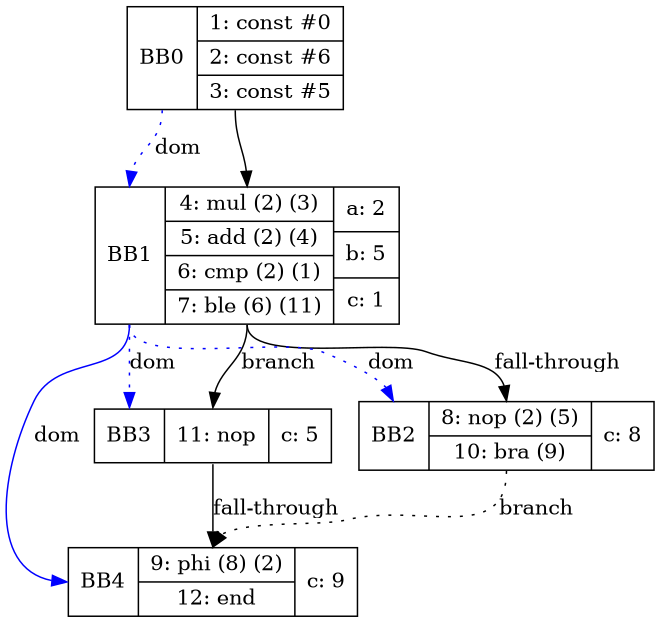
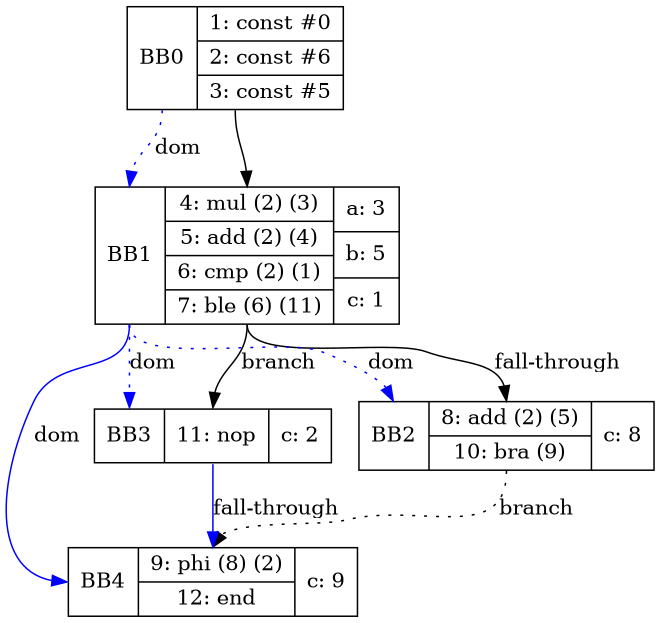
node "BB1": text "a: 2" -> "a: 3"
node "BB2": text "8: nop (2) (5)" -> "8: add (2) (5)"
node "BB3": text "c: 5" -> "c: 2"
edge "BB3" -> "BB4": color black -> blue
